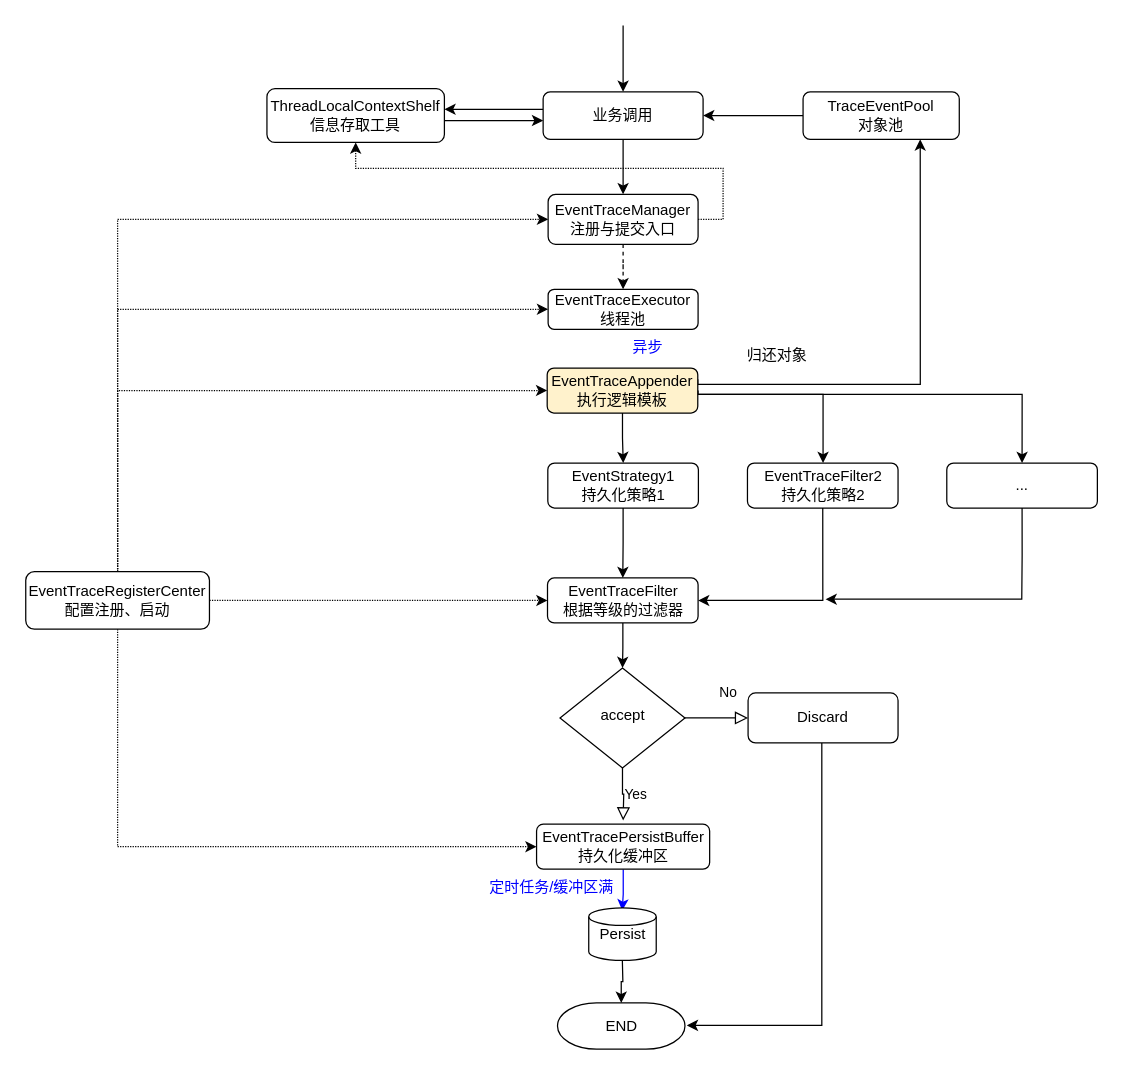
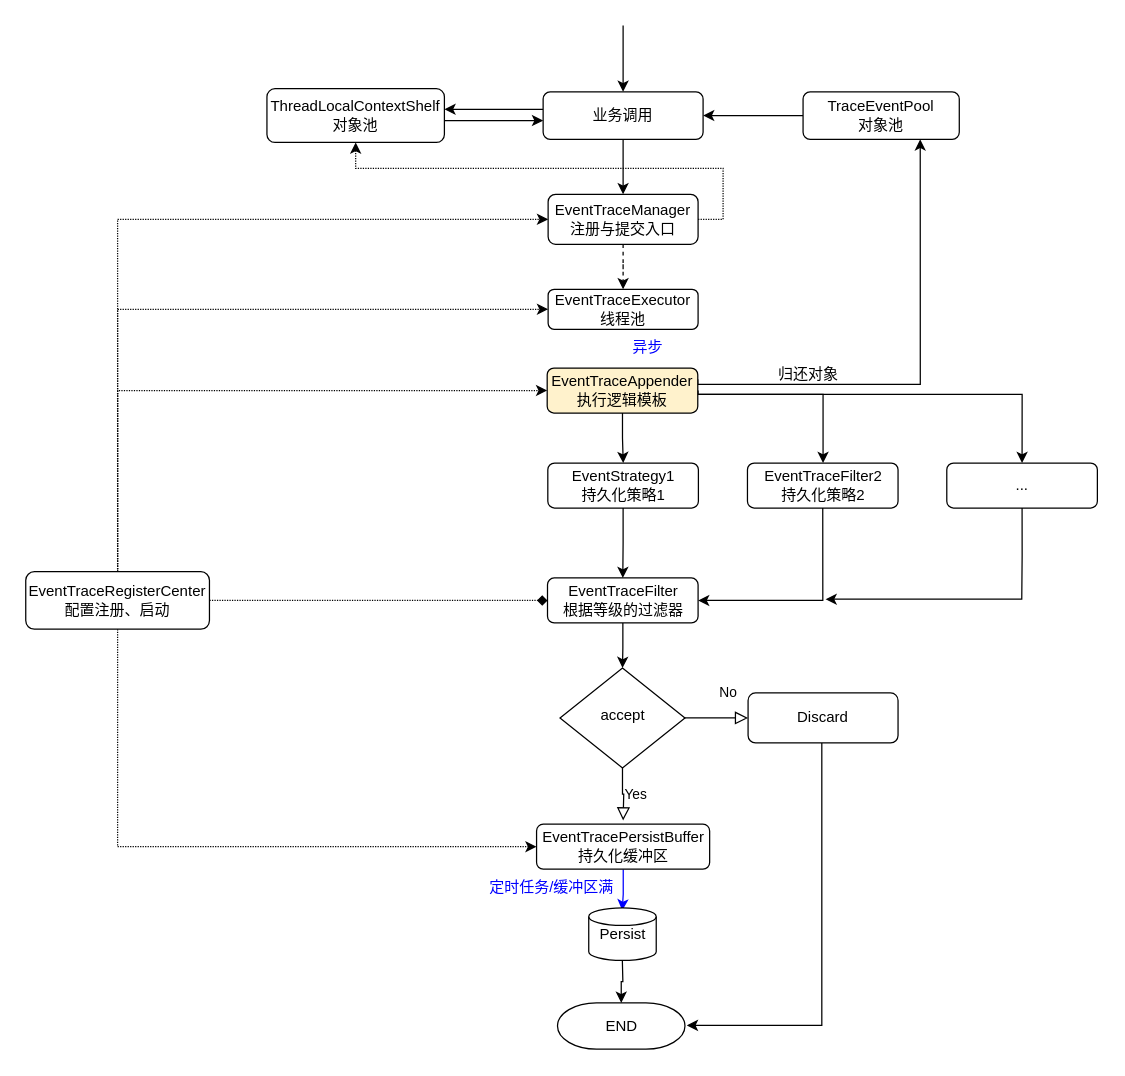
node "ThreadLocalContextShelf 信息存取工具": label "ThreadLocalContextShelf 信息存取工具" -> "ThreadLocalContextShelf 对象池"
node "归还对象": moved (778, 356) -> (809, 374)
edge "EventTraceRegisterCenter 配置注册、启动" -> "EventTraceFilter 根据等级的过滤器": arrowhead classic -> diamond
